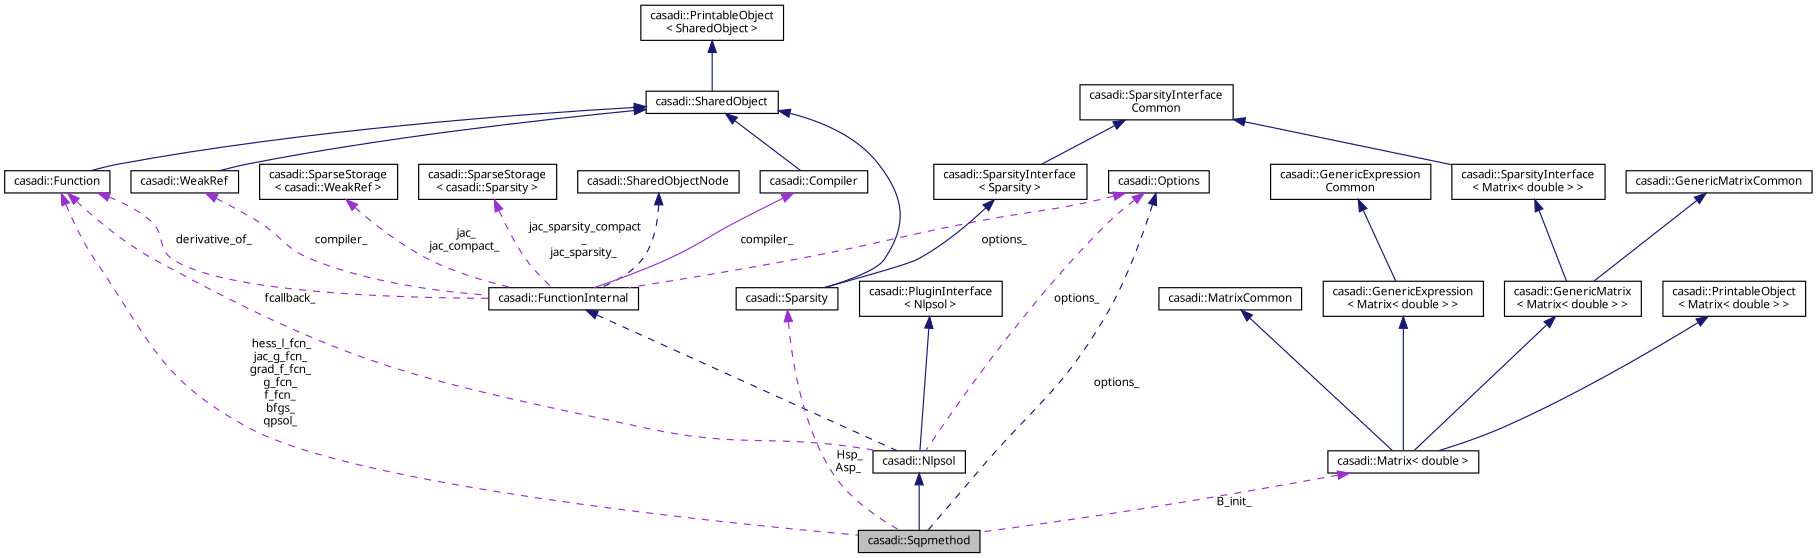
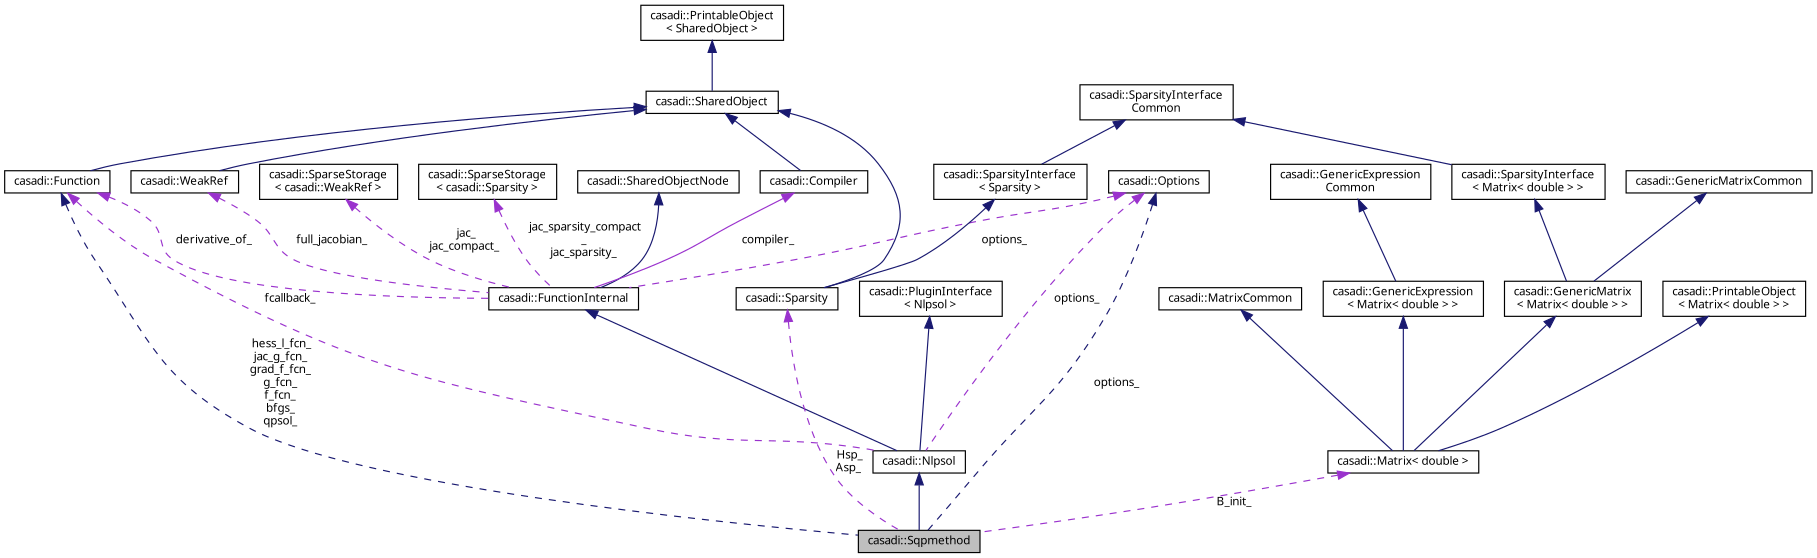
edge "casadi::FunctionInternal" -> "casadi::WeakRef": label " compiler_" -> " full_jacobian_"
edge "casadi::FunctionInternal" -> "casadi::SharedObjectNode": style dashed -> solid
edge "casadi::Nlpsol" -> "casadi::FunctionInternal": style dashed -> solid
edge "casadi::Sqpmethod" -> "casadi::Function": color darkorchid3 -> midnightblue
